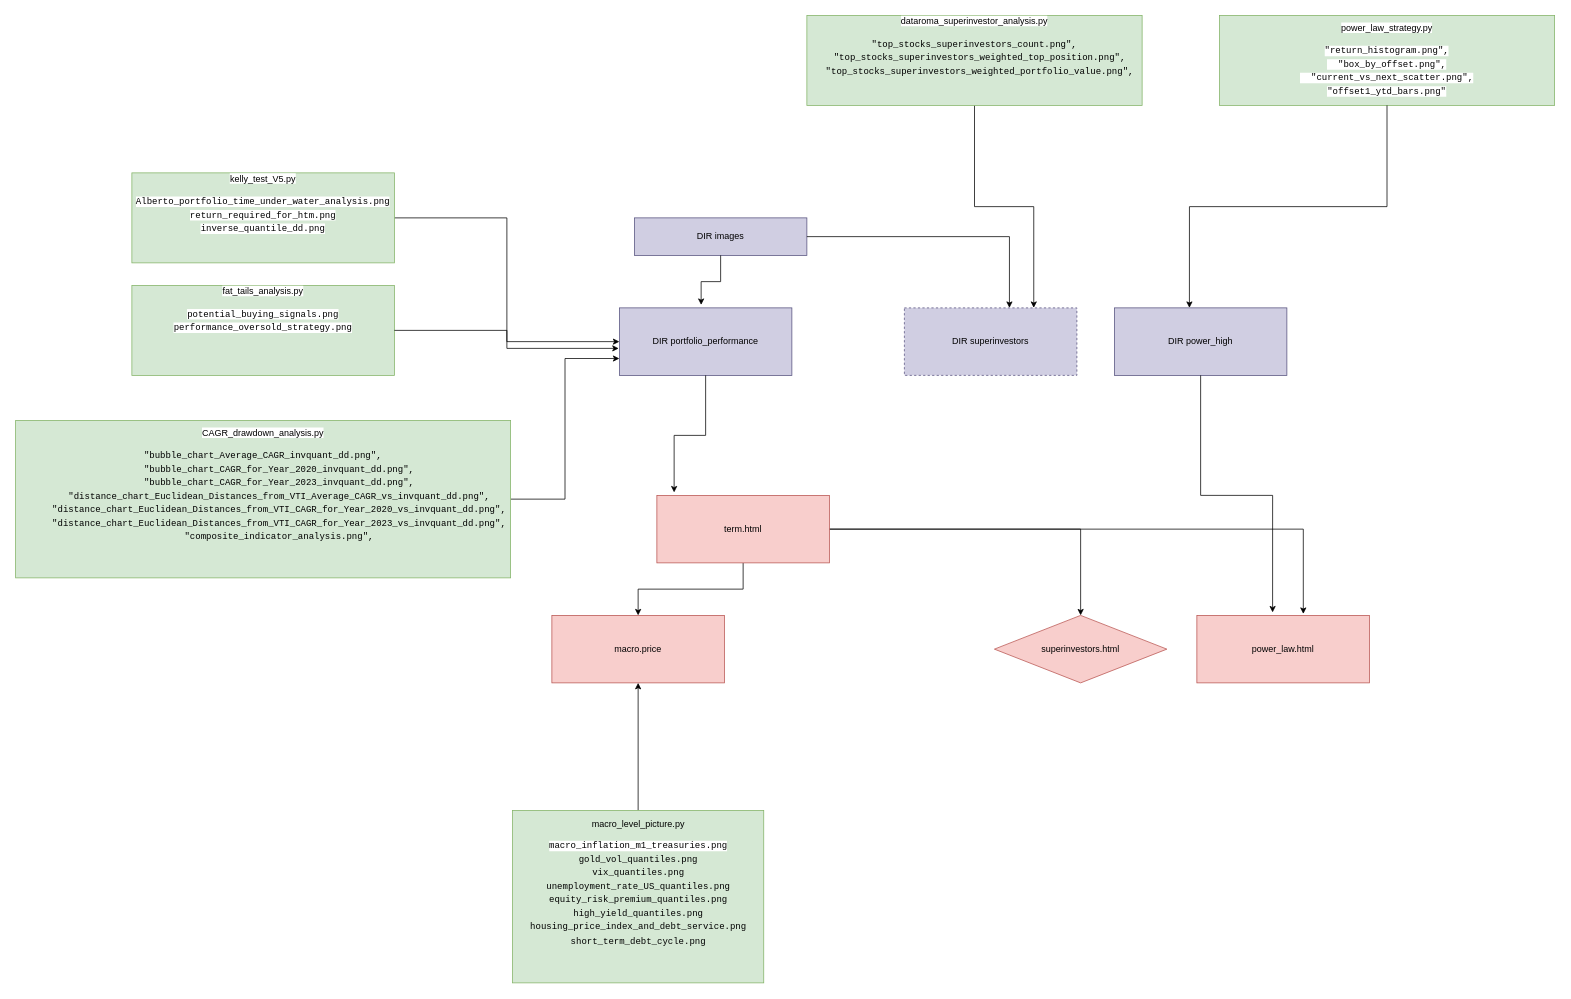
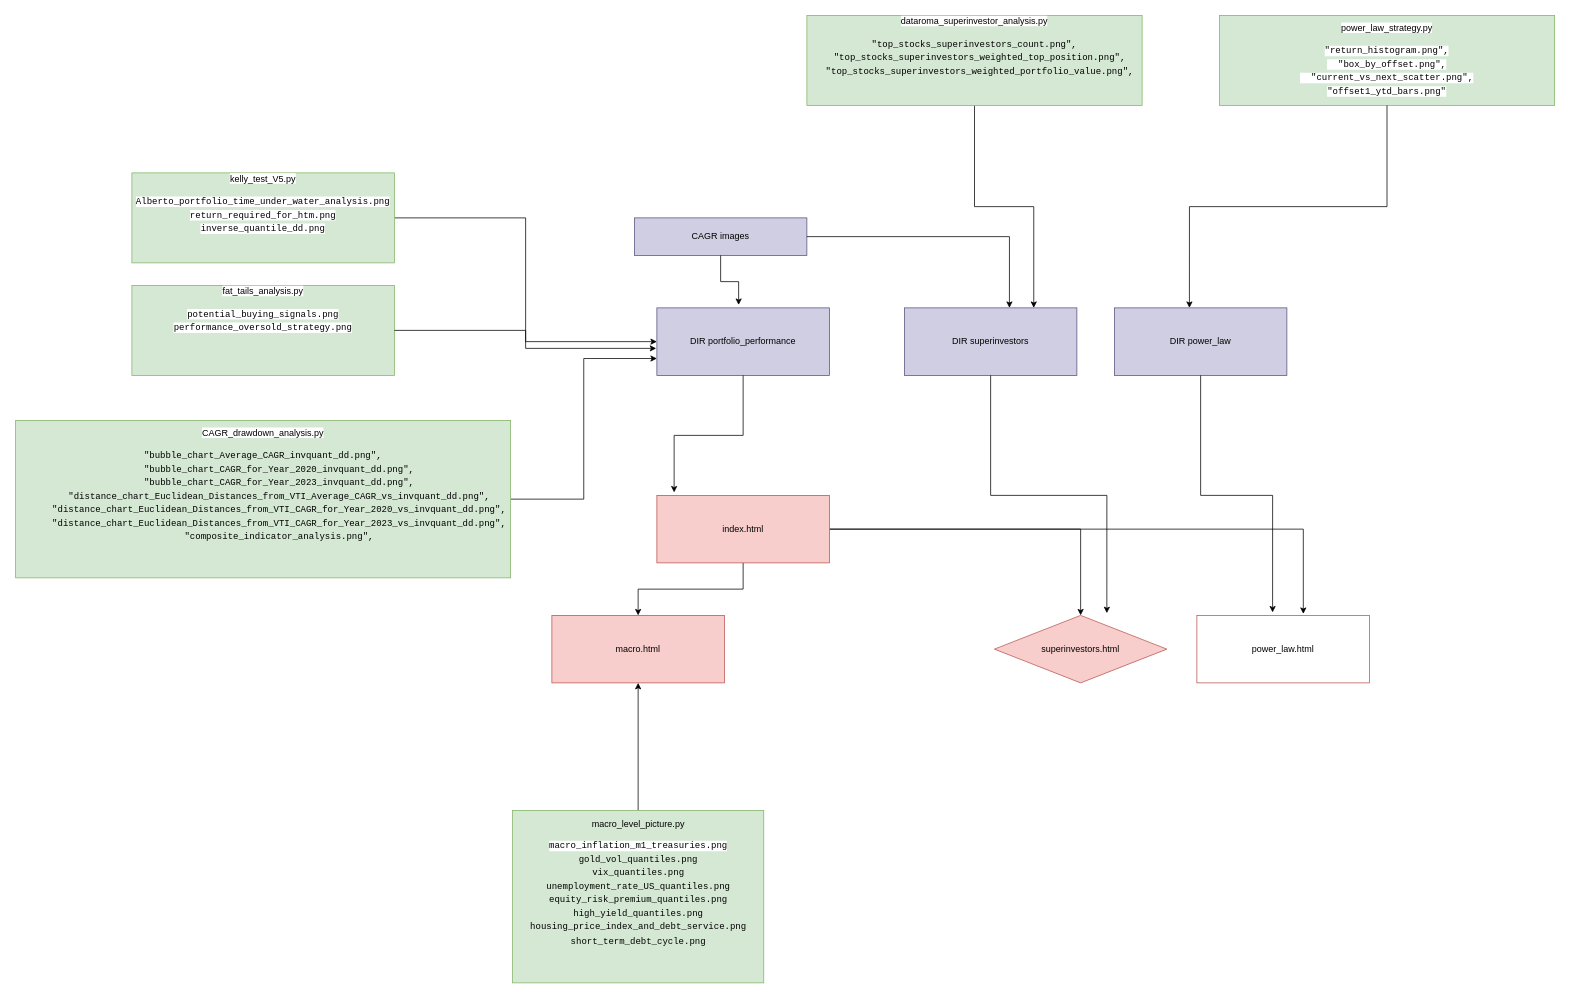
node "DIR images": label "DIR images" -> "CAGR images"
node "DIR portfolio_performance": moved (705, 342) -> (743, 342)
node "DIR superinvestors": style dashed -> solid
node "DIR power_high": label "DIR power_high" -> "DIR power_law"
edge "DIR superinvestors" -> "superinvestors.html": added
node "term.html": label "term.html" -> "index.html"
node "macro.price": label "macro.price" -> "macro.html"
node "power_law.html": fillcolor #f8cecc -> #ffffff
